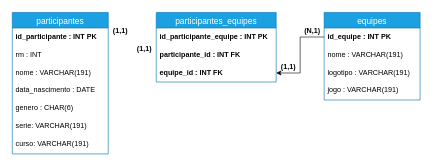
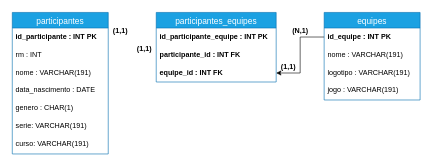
node "(N,1)": moved (312, 30) -> (300, 30)
node "genero : CHAR(6)": label "genero : CHAR(6)" -> "genero : CHAR(1)"
